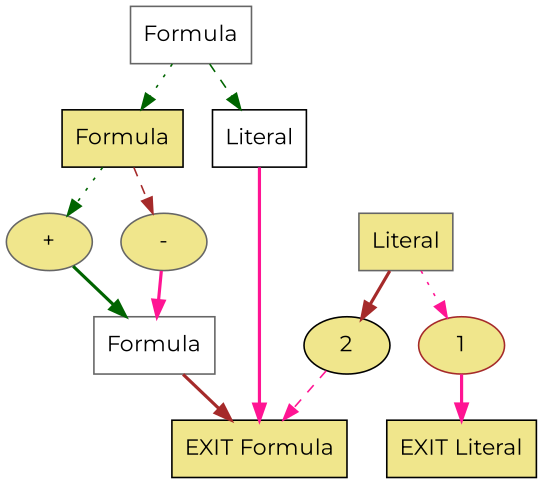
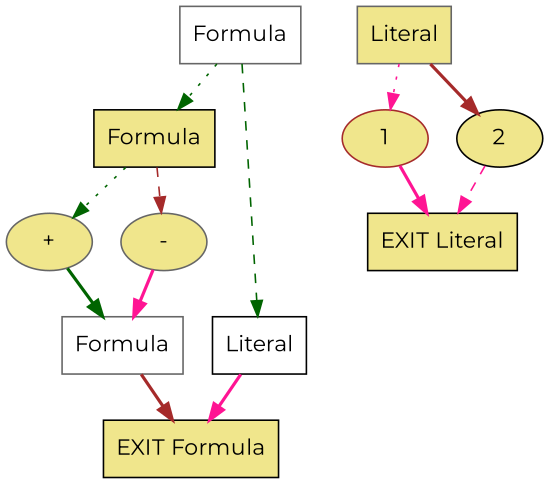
edge "2" -> "EXIT Formula": now "2" -> "EXIT Literal"
